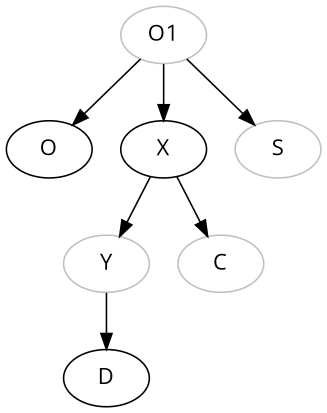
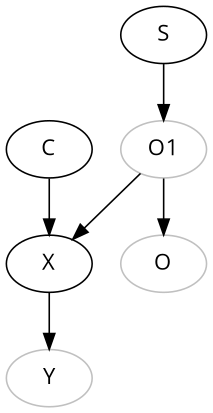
edge "O1" -> "S": reversed
node "O": color black -> grey
node "S": color grey -> black
edge "X" -> "C": reversed
node "C": color grey -> black
node "D": removed
